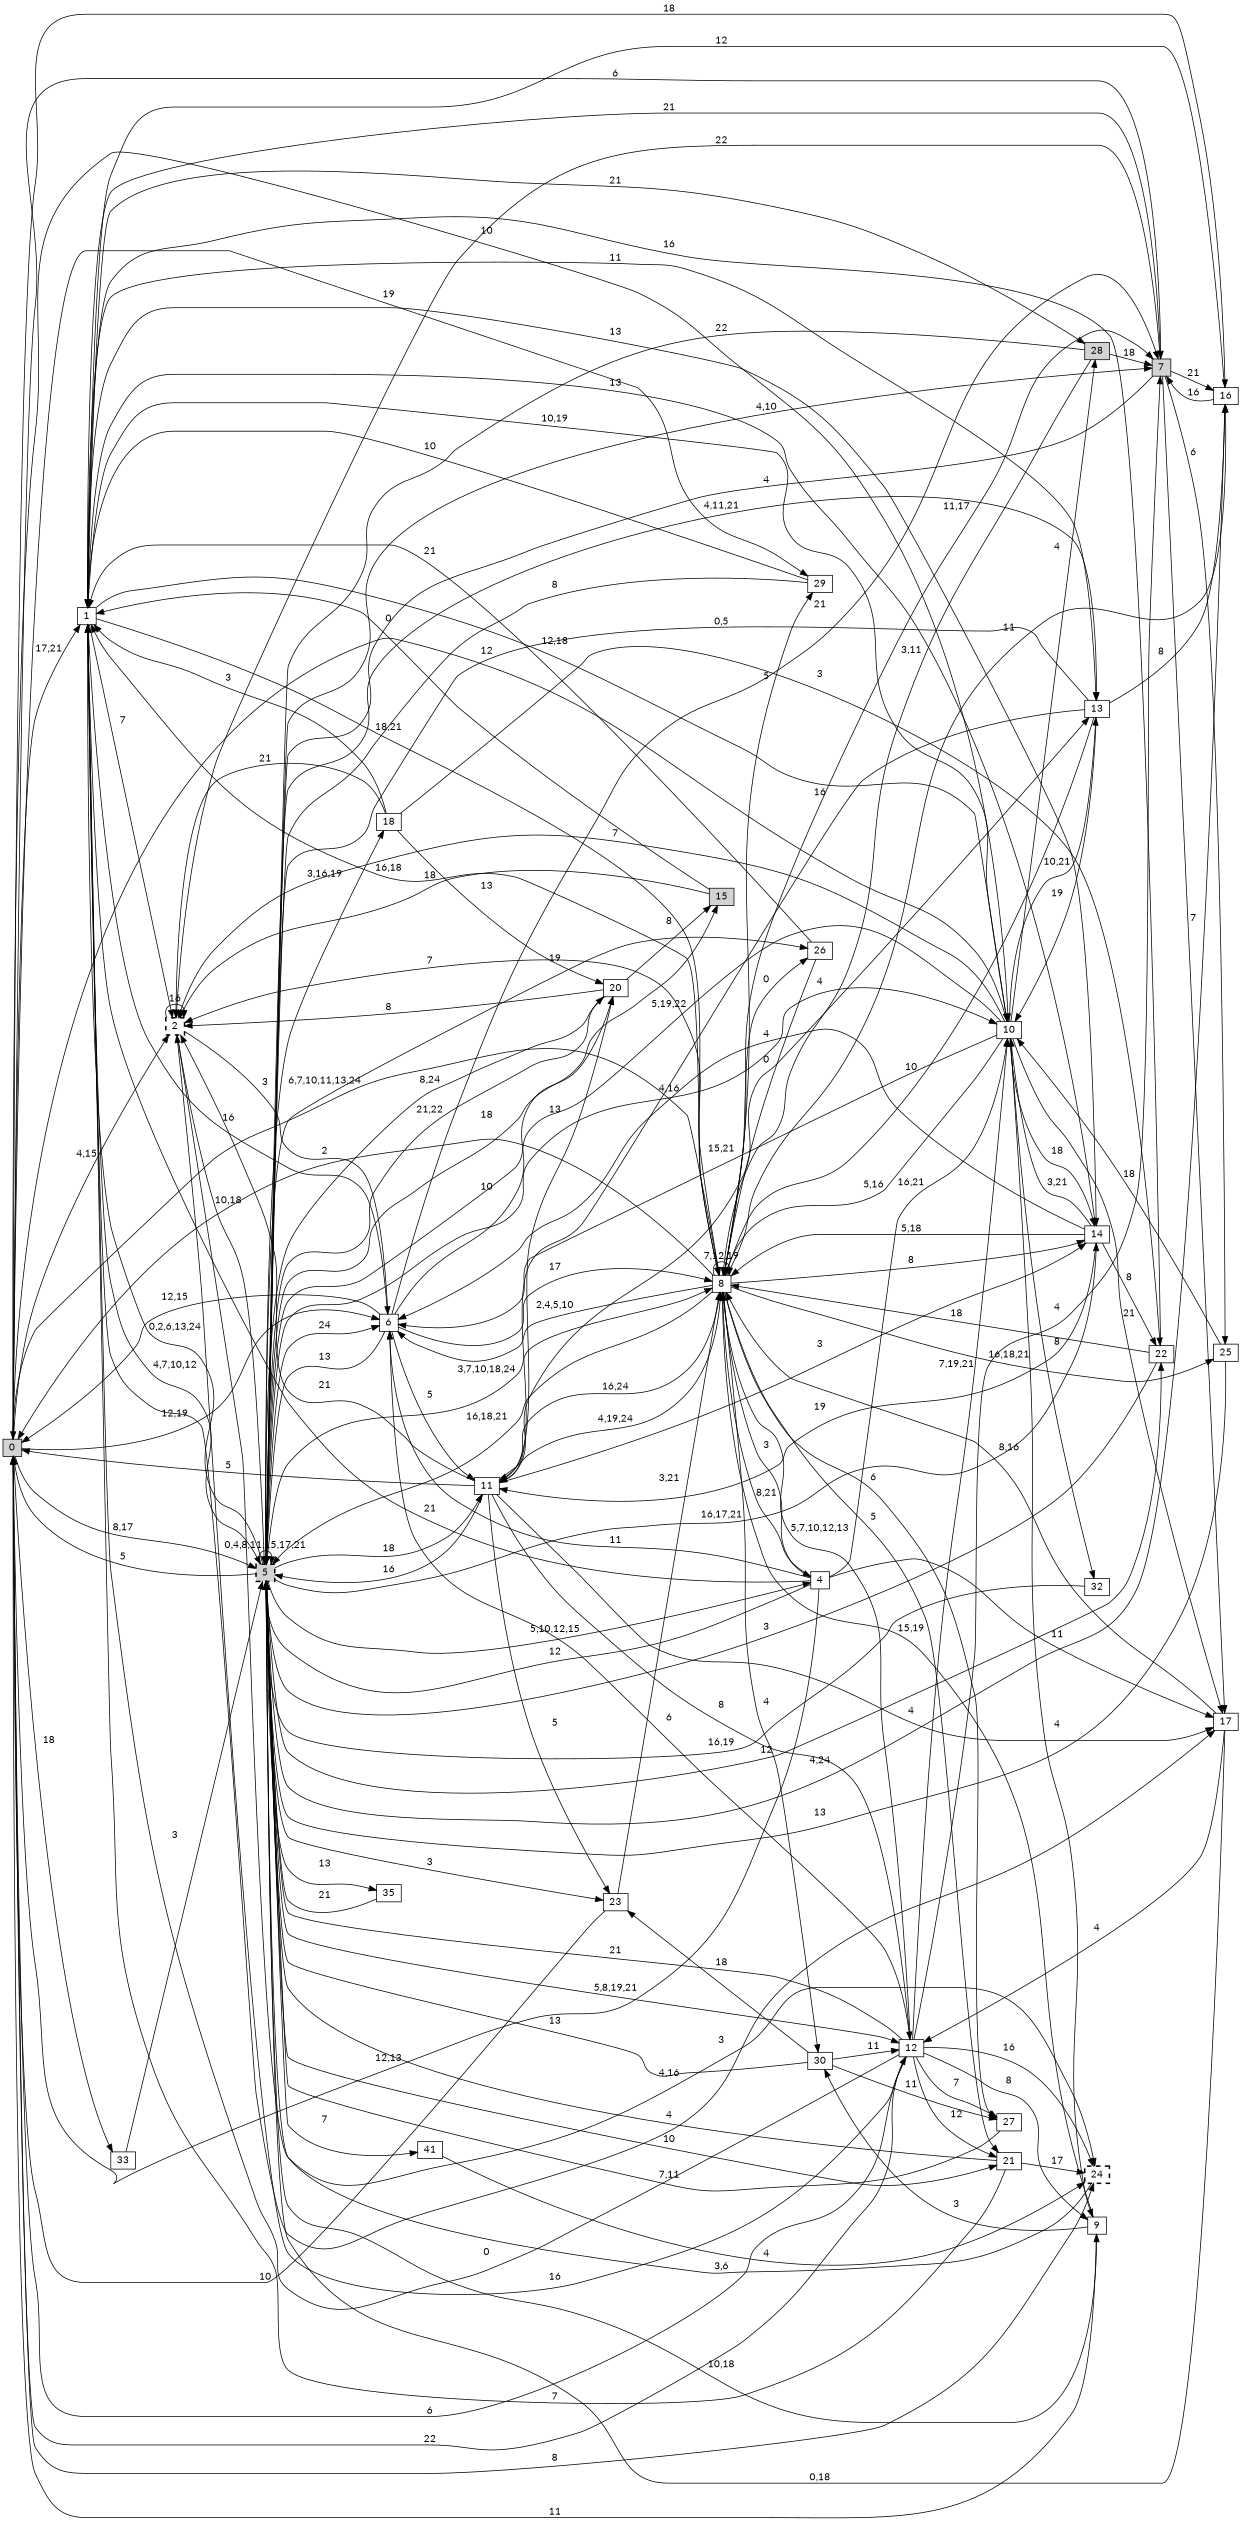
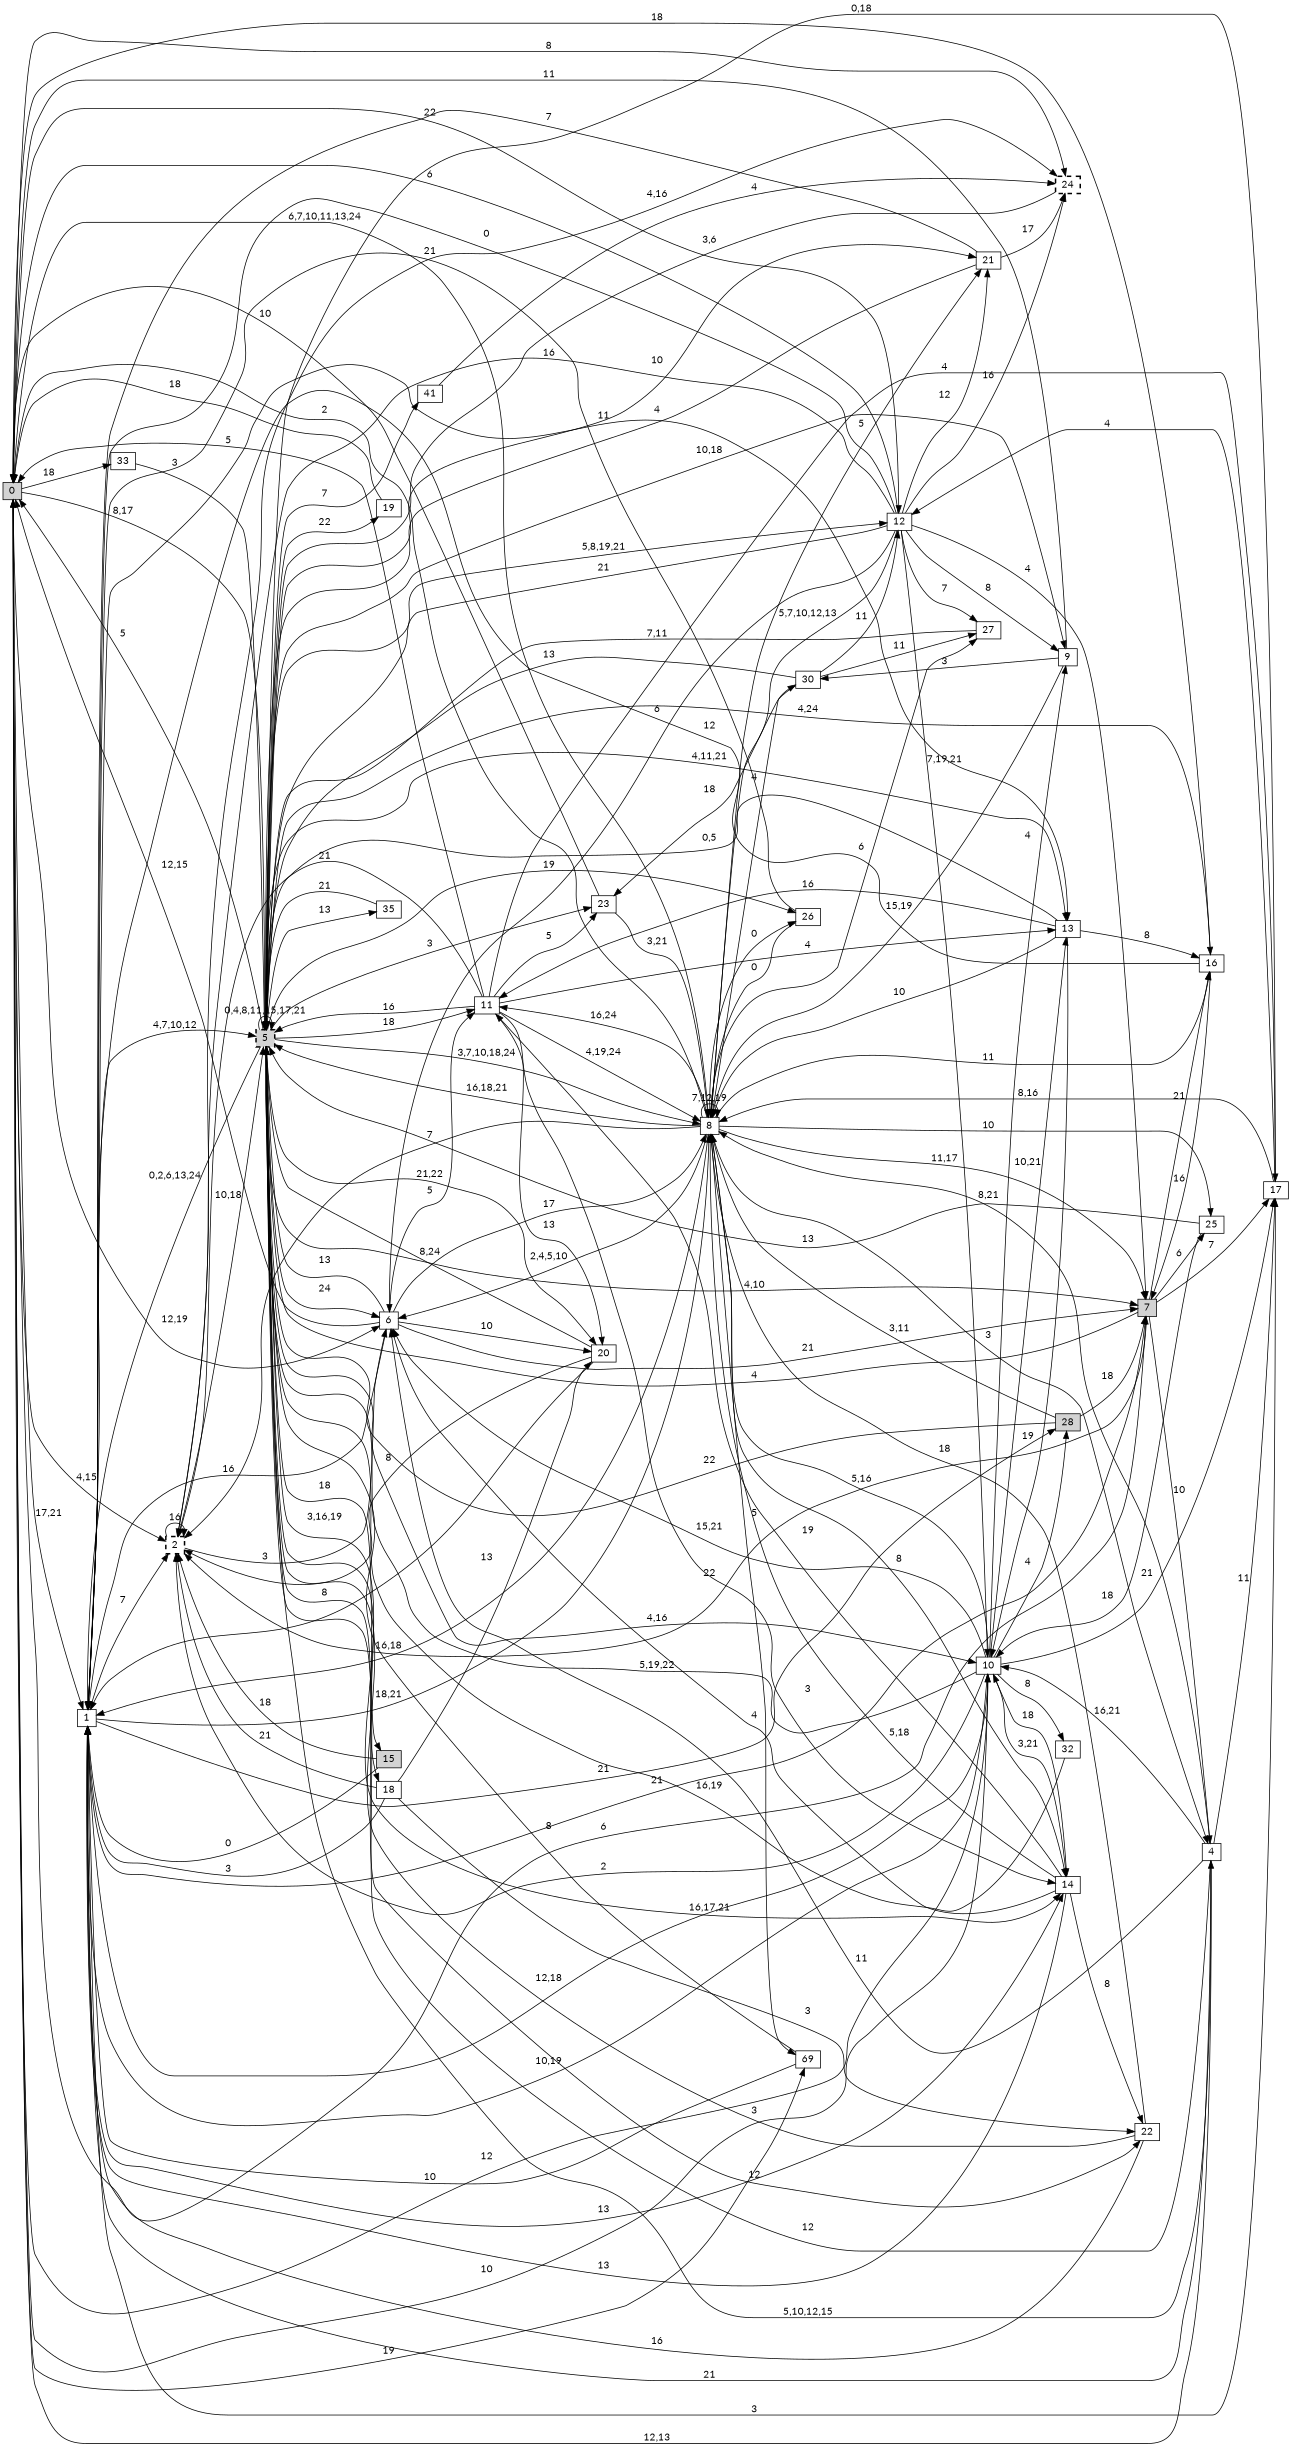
node "19": added
node "29": label "29" -> "69"
edge "10" -> "2": label "7" -> "2"
edge "20" -> "15": now "20" -> "1"
edge "8" -> "25": label "16,18,21" -> "10"
edge "7" -> "4": added, label "10"
edge "11" -> "12": removed, label "8"
